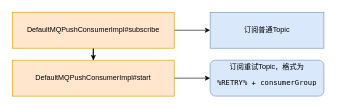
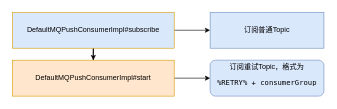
node "DefaultMQPushConsumerImpl#subscribe": fillcolor #ffe6cc -> #dae8fc
